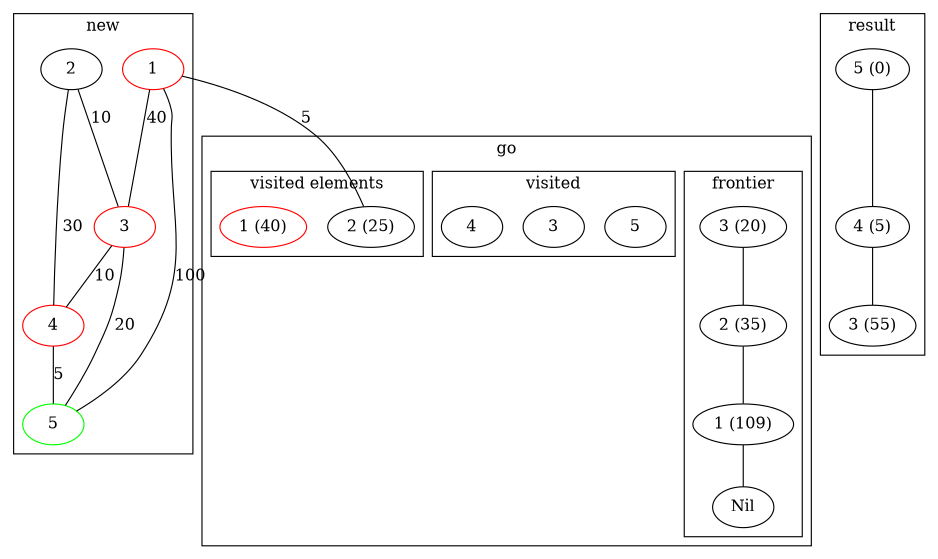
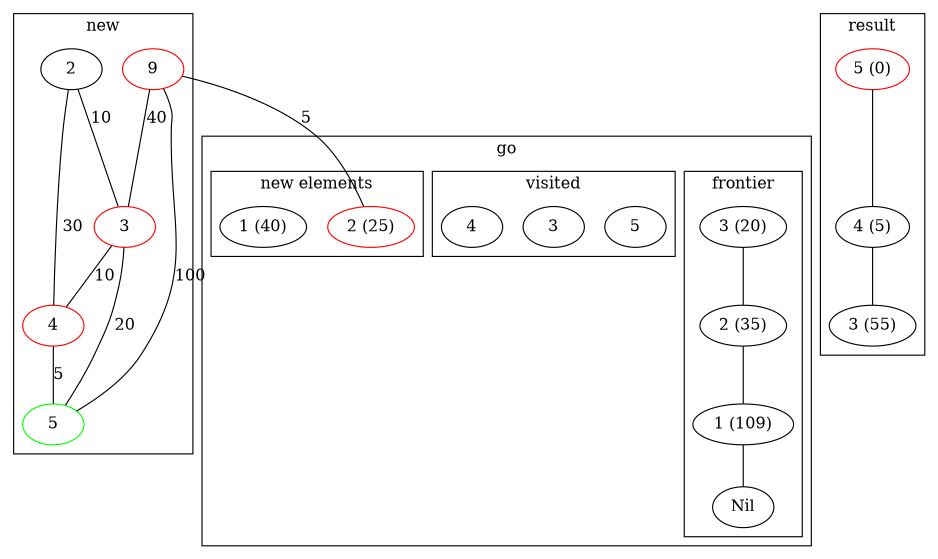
node "1": label "1" -> "9"
node "5 (0)": color black -> red
cluster "visited elements": label "visited elements" -> "new elements"
node "1 (40)": color red -> black
node "2 (25)": color black -> red
